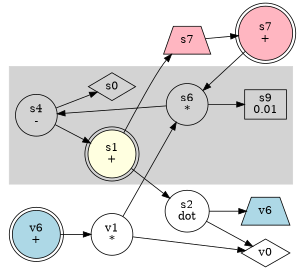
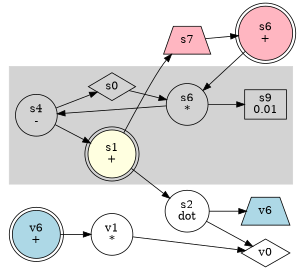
node "s7 +": label "s7 +" -> "s6 +"
edge "v1 *" -> "s6 *": now "s0" -> "s6 *"
